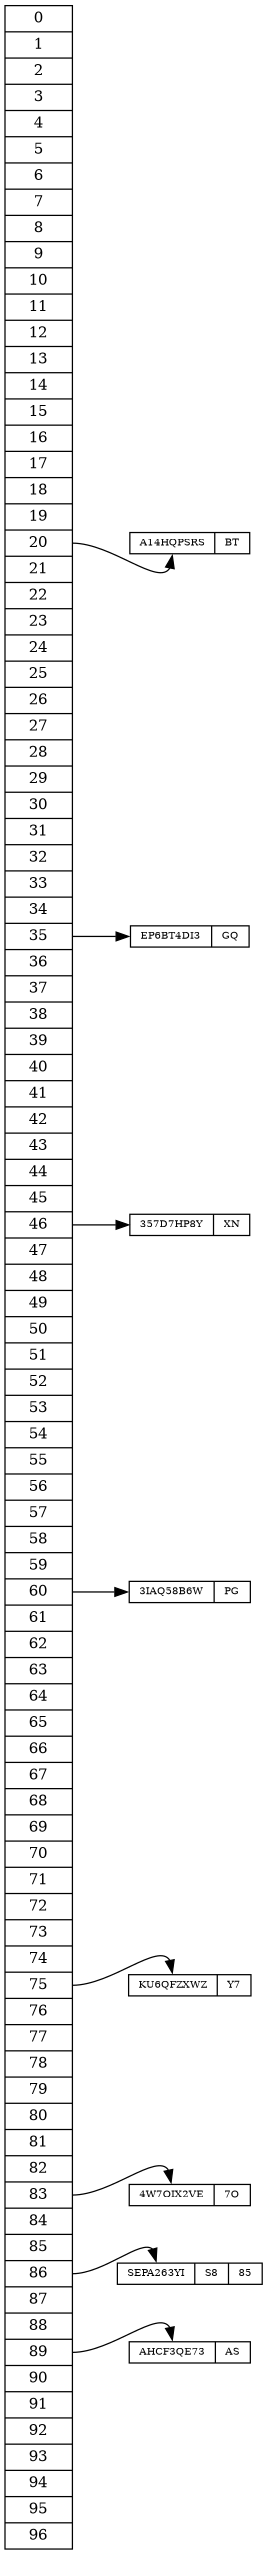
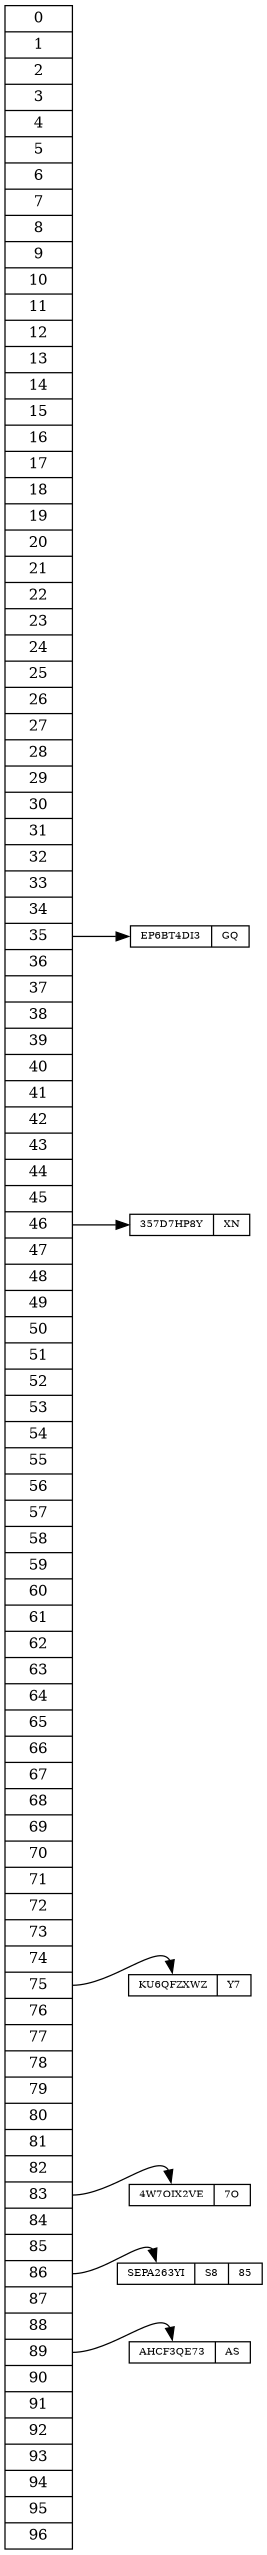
node "A14HQPSRS": removed
node "3IAQ58B6W": removed
